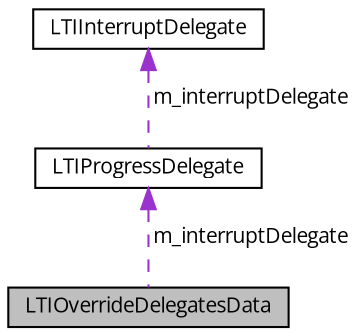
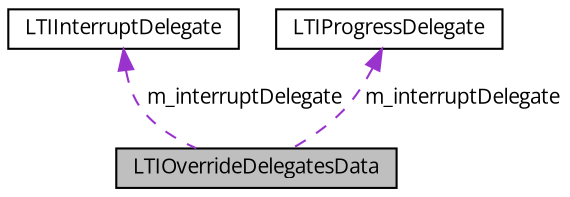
edge "LTIProgressDelegate" -> "LTIInterruptDelegate": now "LTIOverrideDelegatesData" -> "LTIInterruptDelegate"
